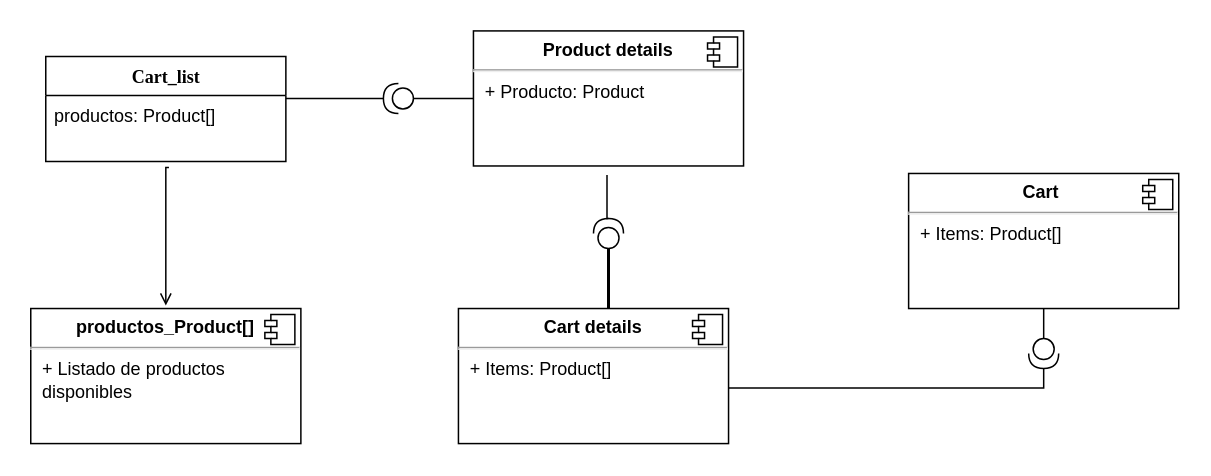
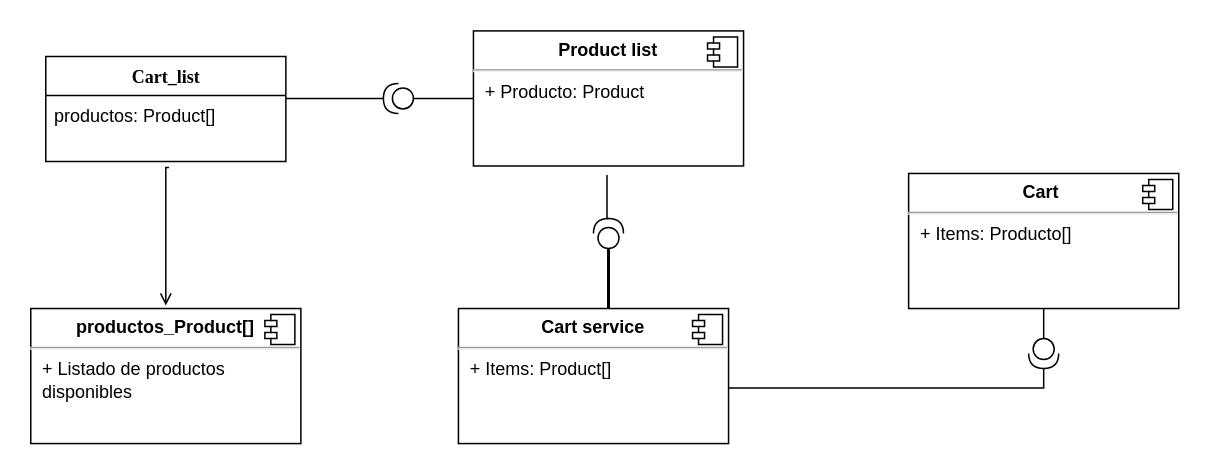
node "Product details + Producto: Product": label "Product details + Producto: Product" -> "Product list + Producto: Product"
node "Cart + Items: Product[]": label "Cart + Items: Product[]" -> "Cart + Items: Producto[]"
node "Cart details + Items: Product[]": label "Cart details + Items: Product[]" -> "Cart service + Items: Product[]"
